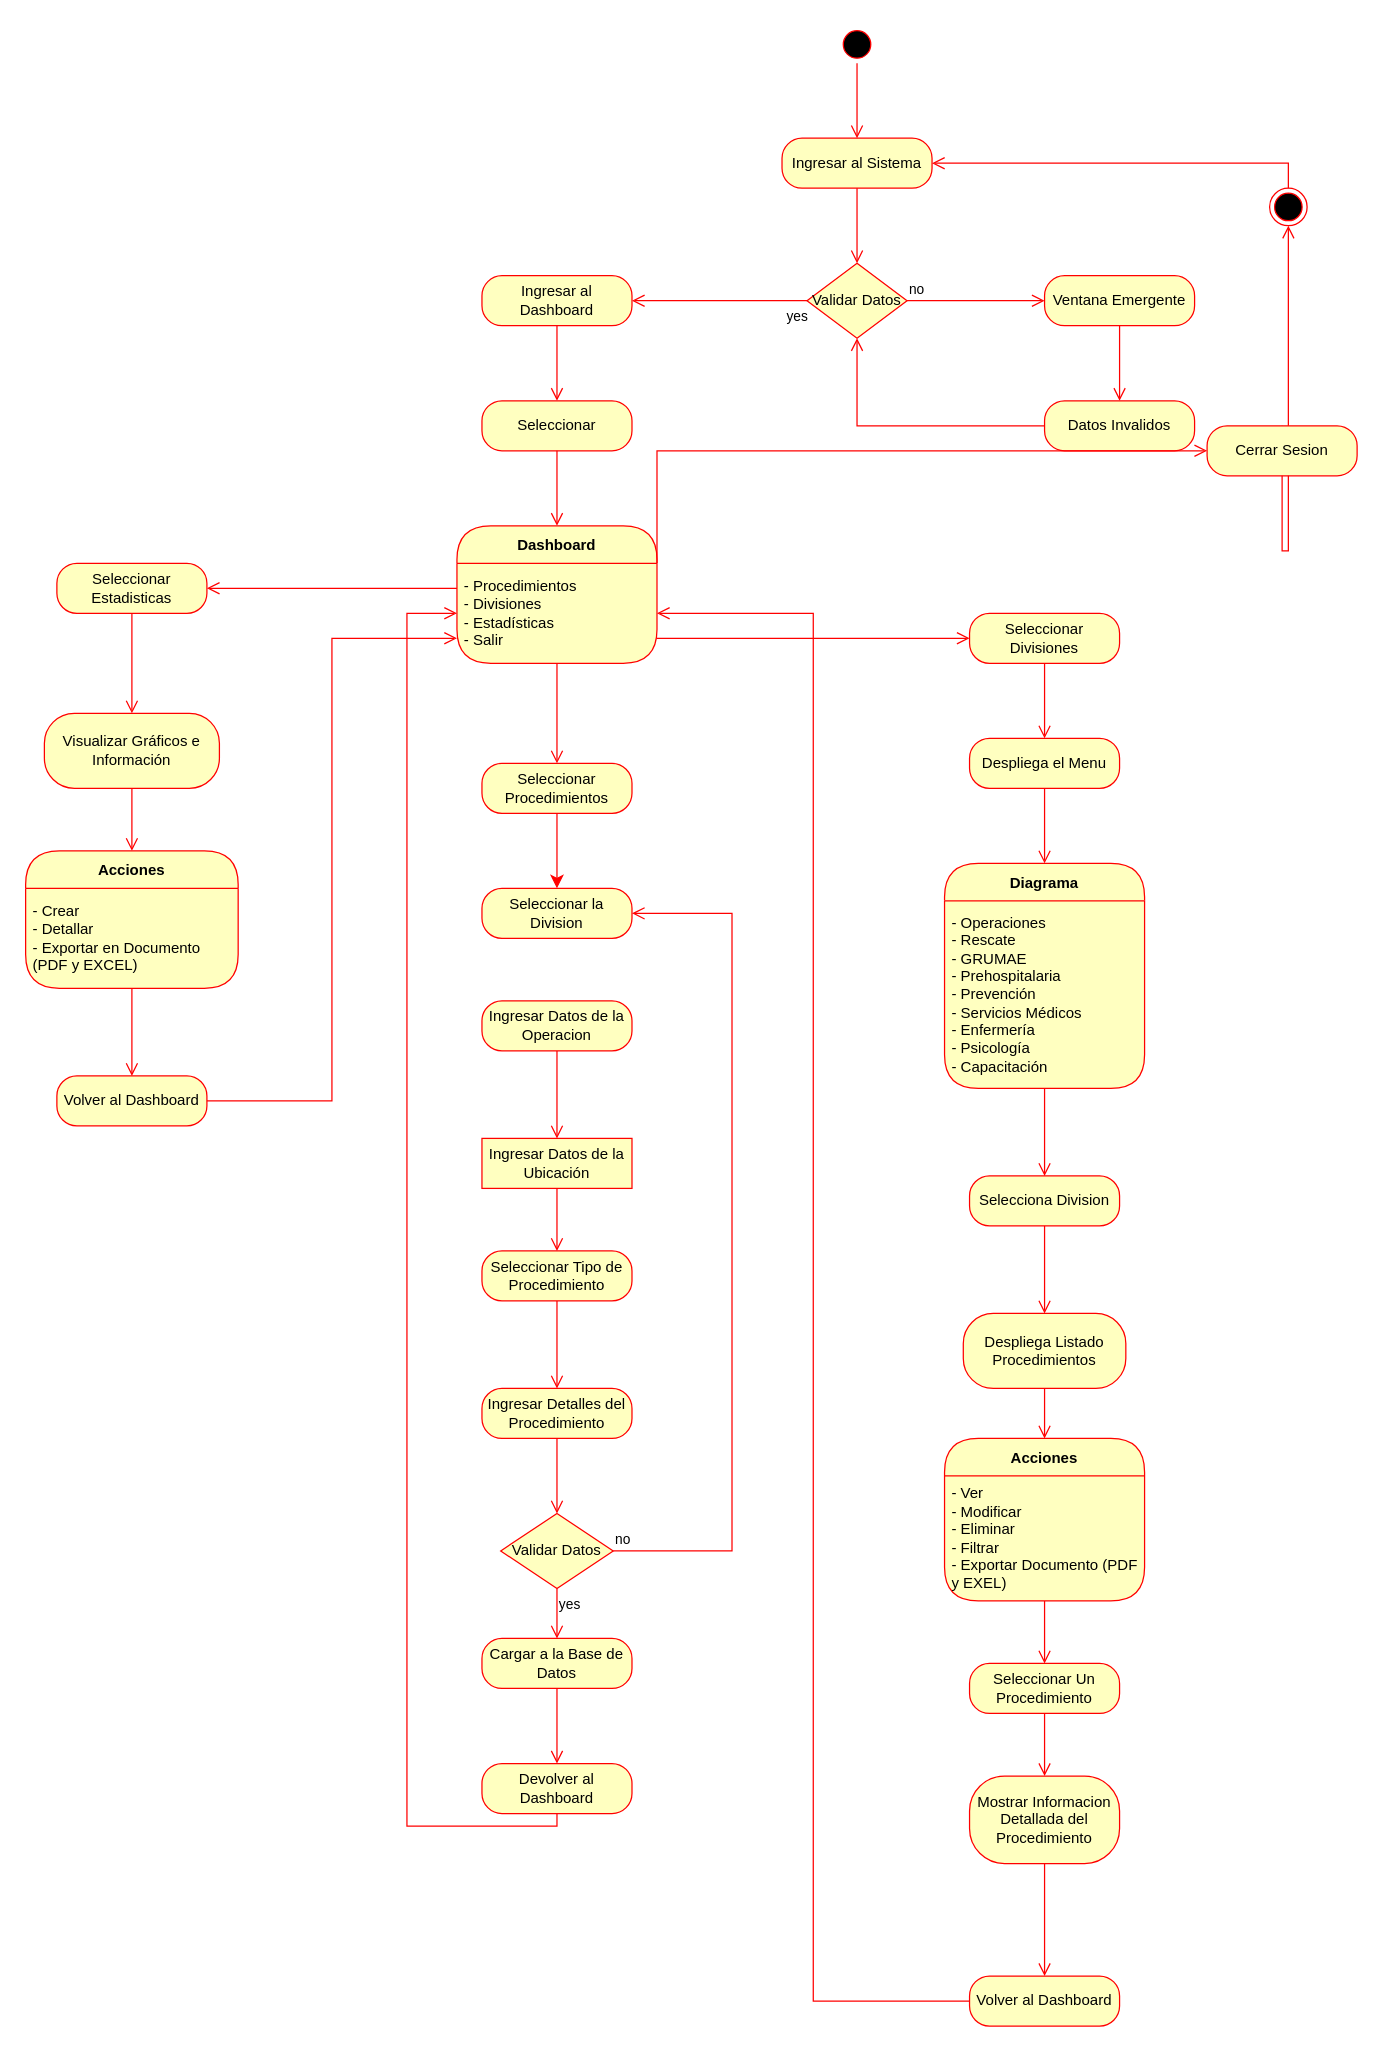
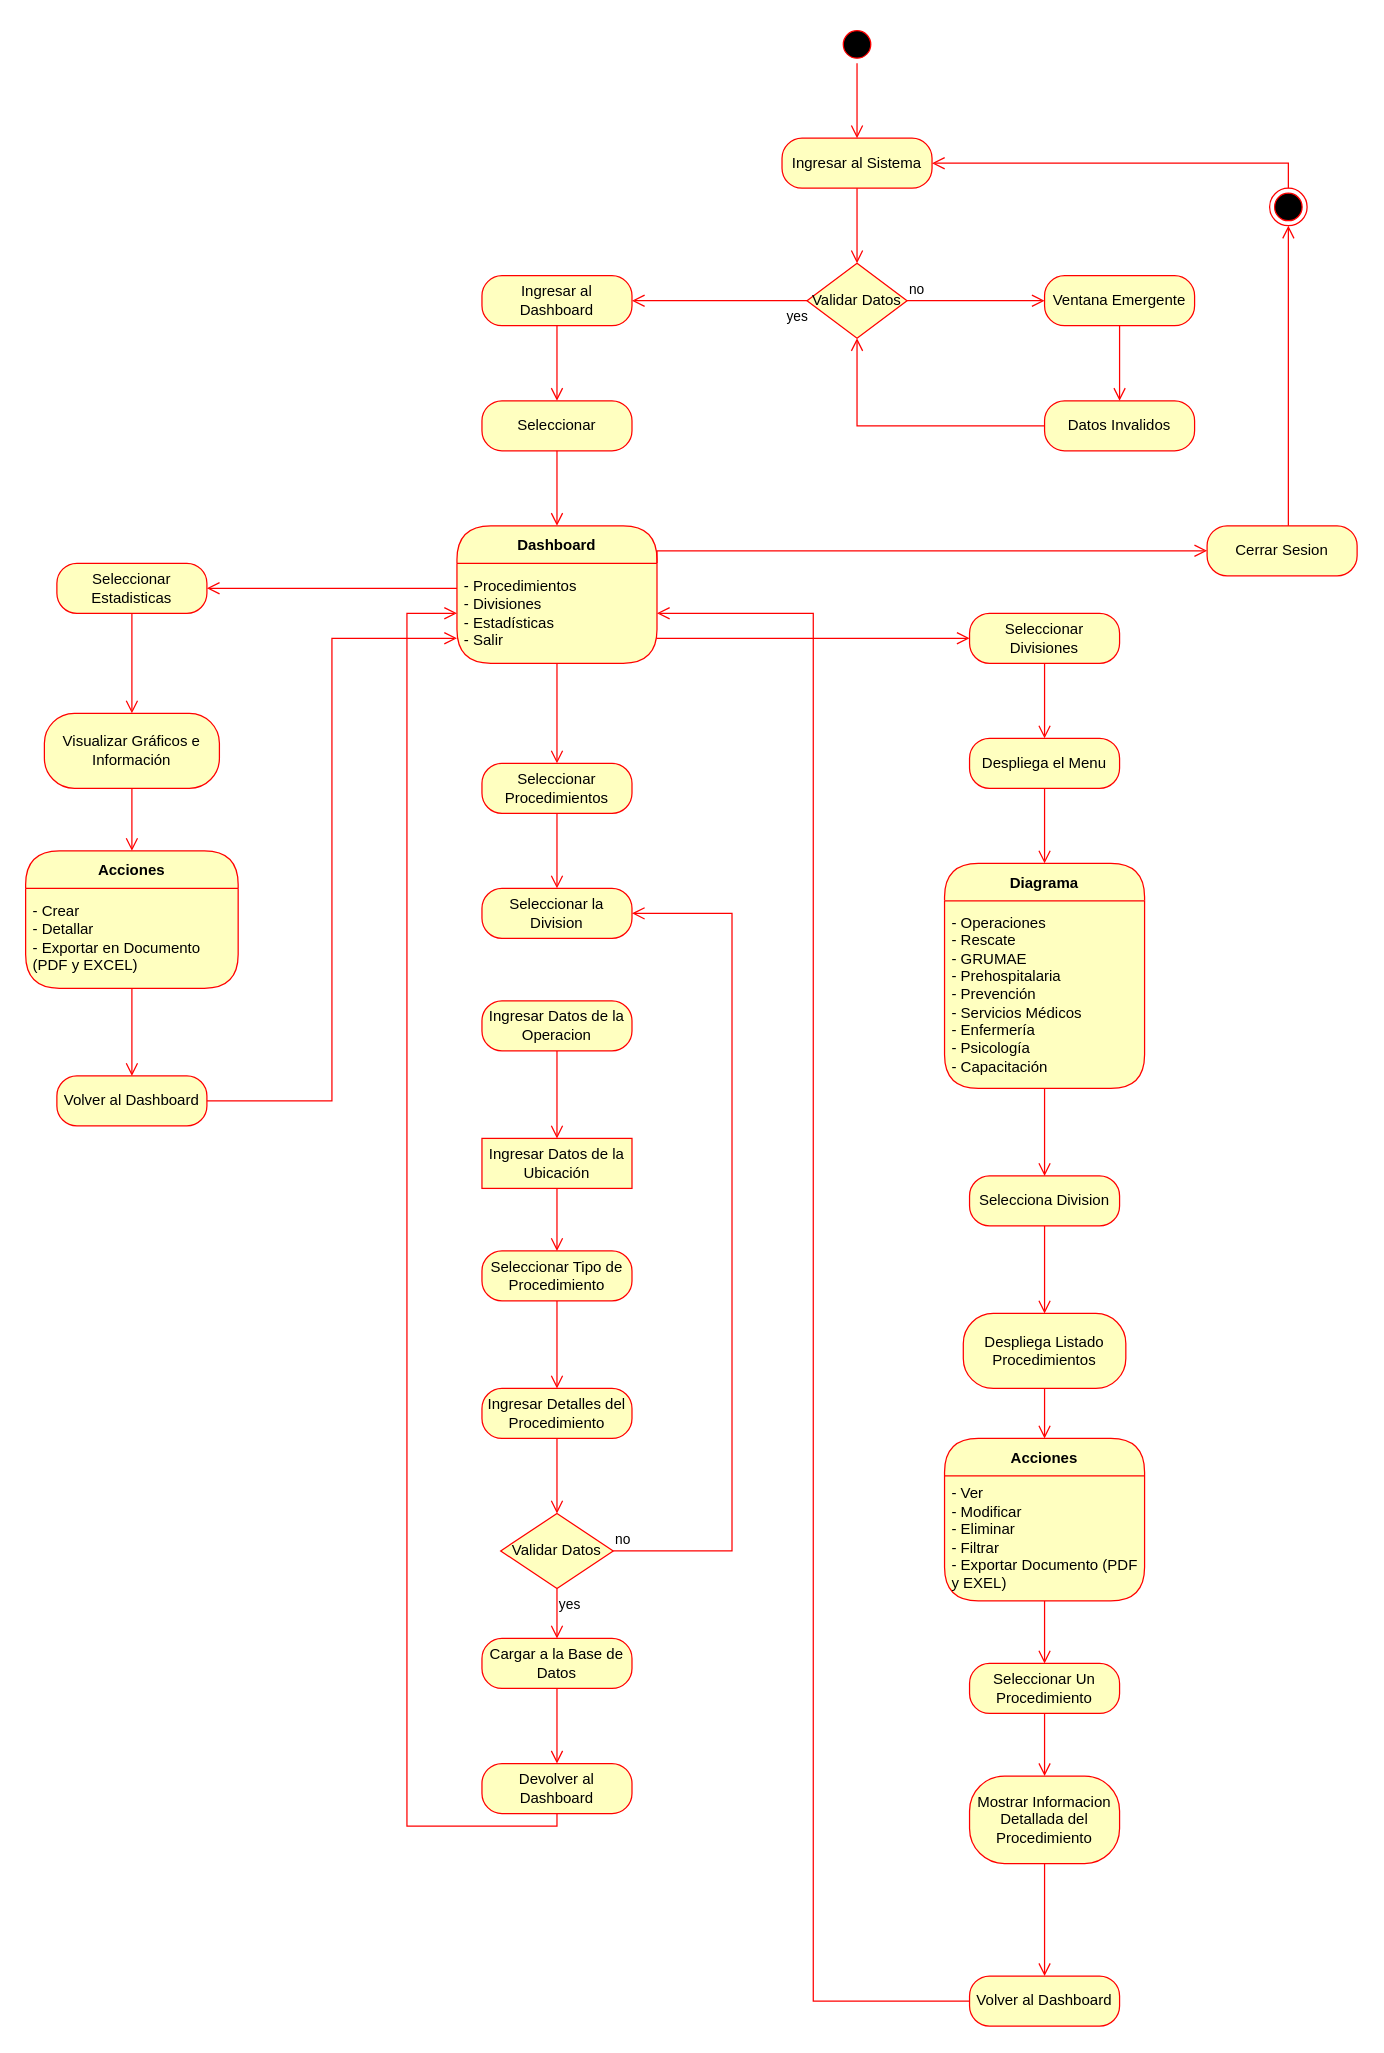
node "Cerrar Sesion": moved (1282, 451) -> (1282, 551)
edge "Seleccionar Procedimientos" -> "Seleccionar la Division": arrowhead classic -> open
